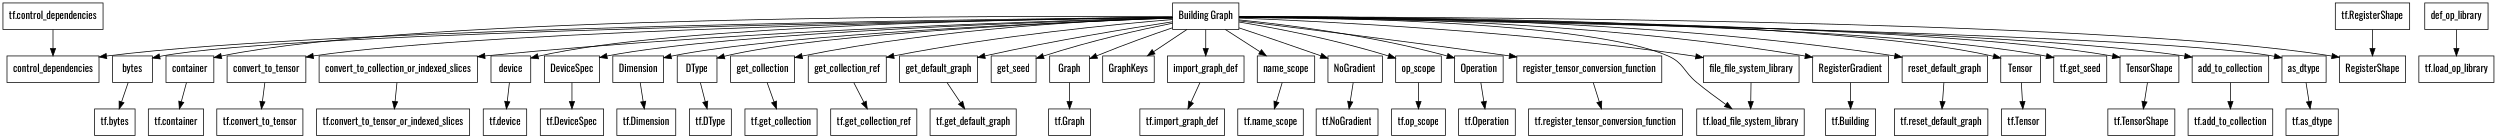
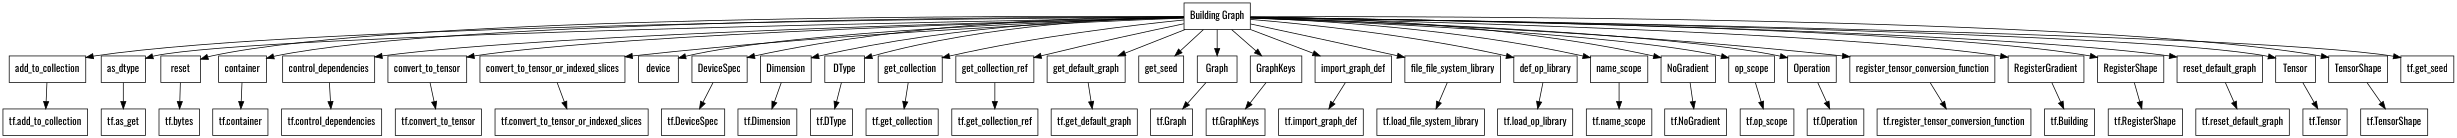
edge "Building Graph" -> "tf.load_file_system_library": now "Building Graph" -> "def_op_library"
edge "tf.control_dependencies" -> "control_dependencies": reversed
edge "tf.RegisterShape" -> "RegisterShape": reversed
node "bytes": label "bytes" -> "reset"
node "convert_to_collection_or_indexed_slices": label "convert_to_collection_or_indexed_slices" -> "convert_to_tensor_or_indexed_slices"
node "tf.device": removed
node "tf.GraphKeys": added
node "tf.as_dtype": label "tf.as_dtype" -> "tf.as_get"
